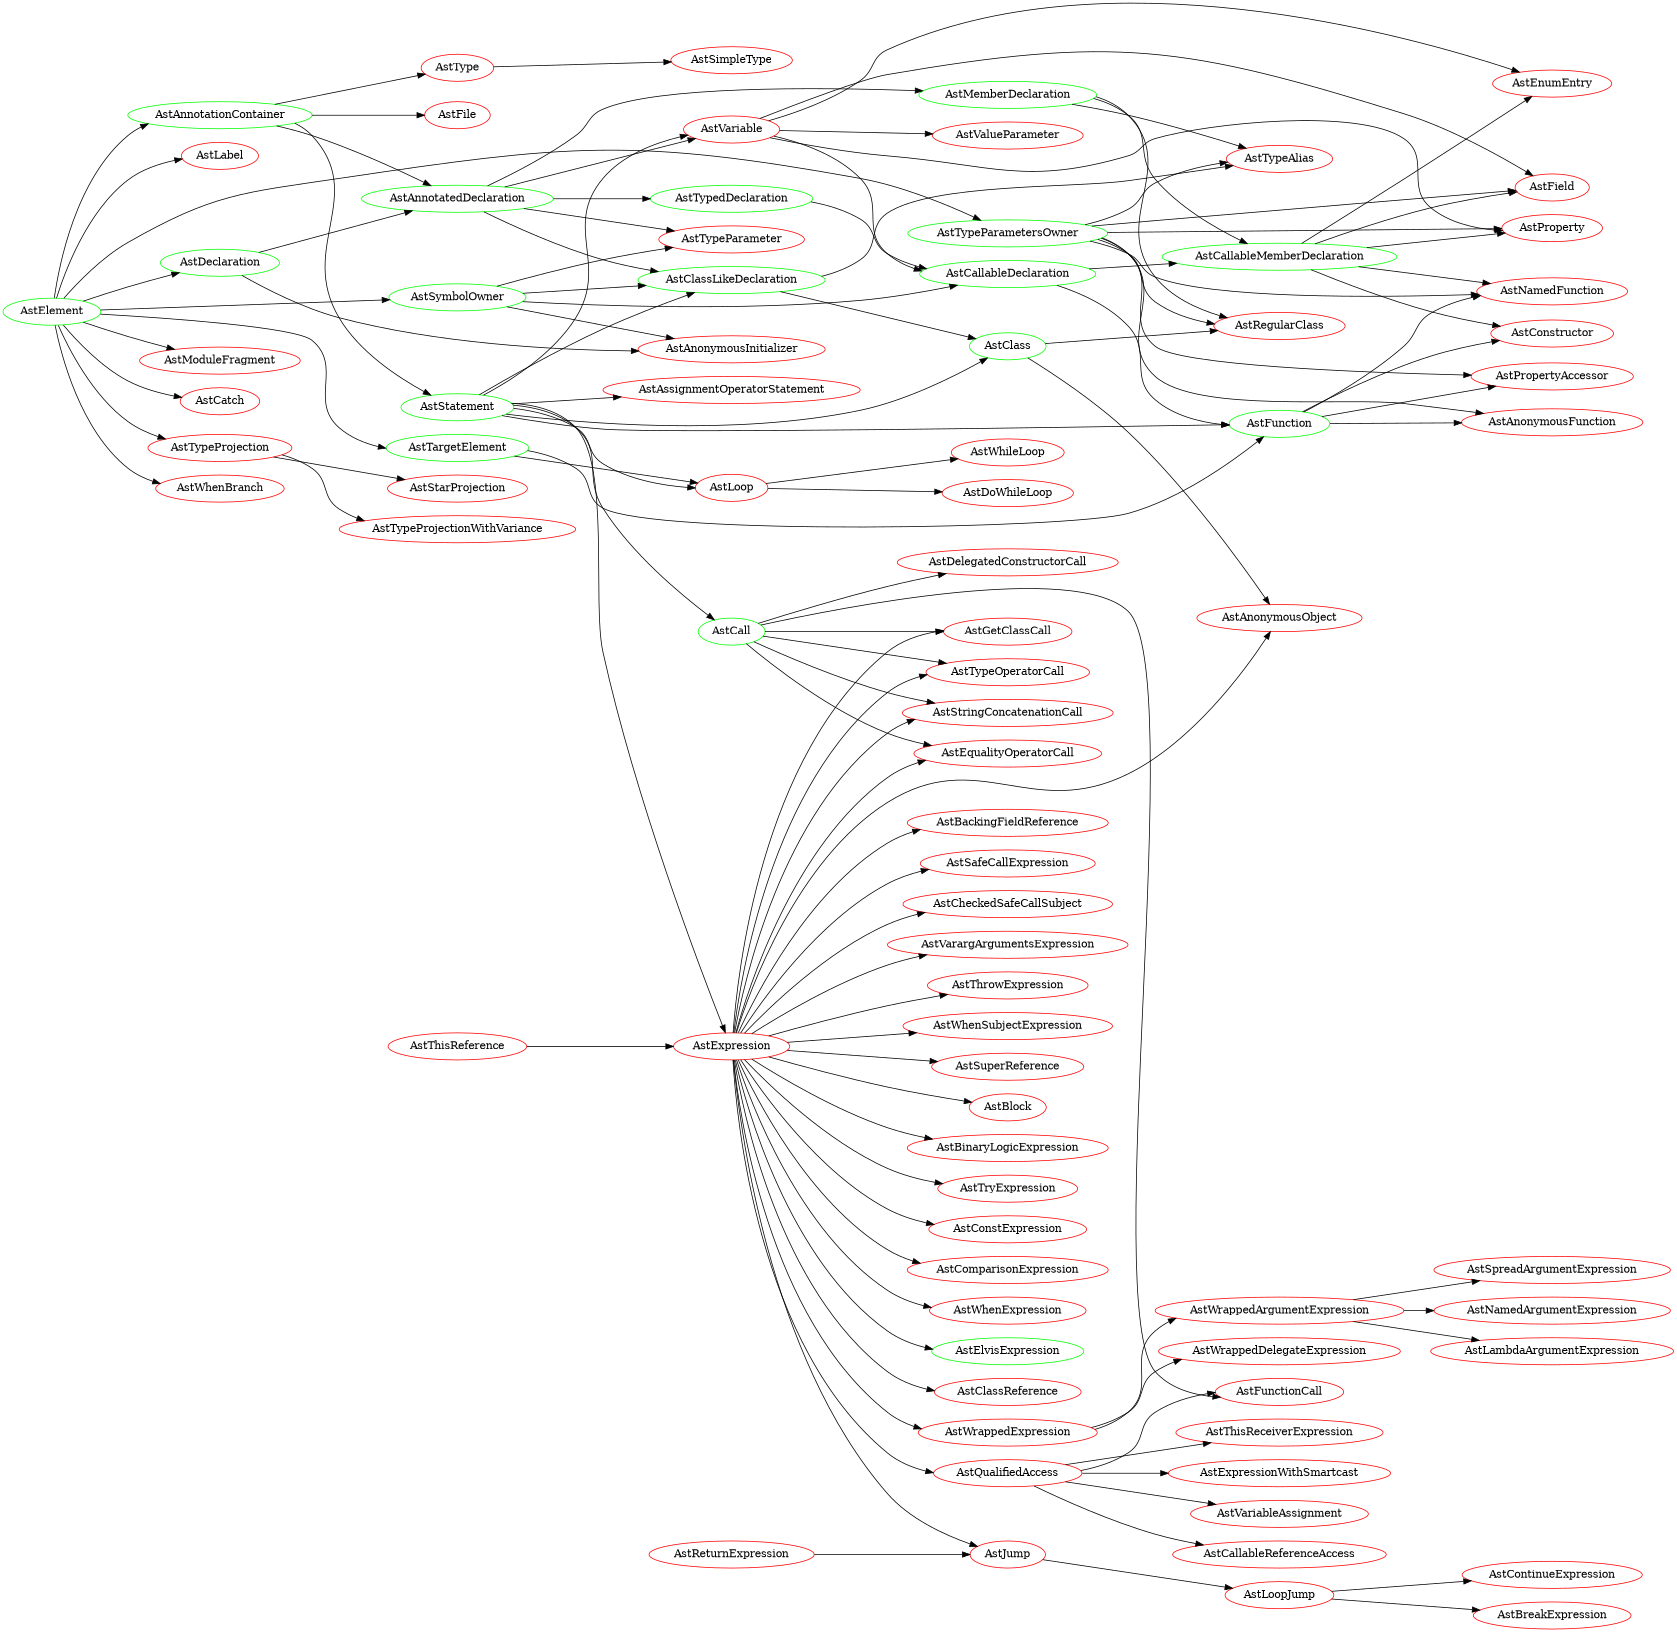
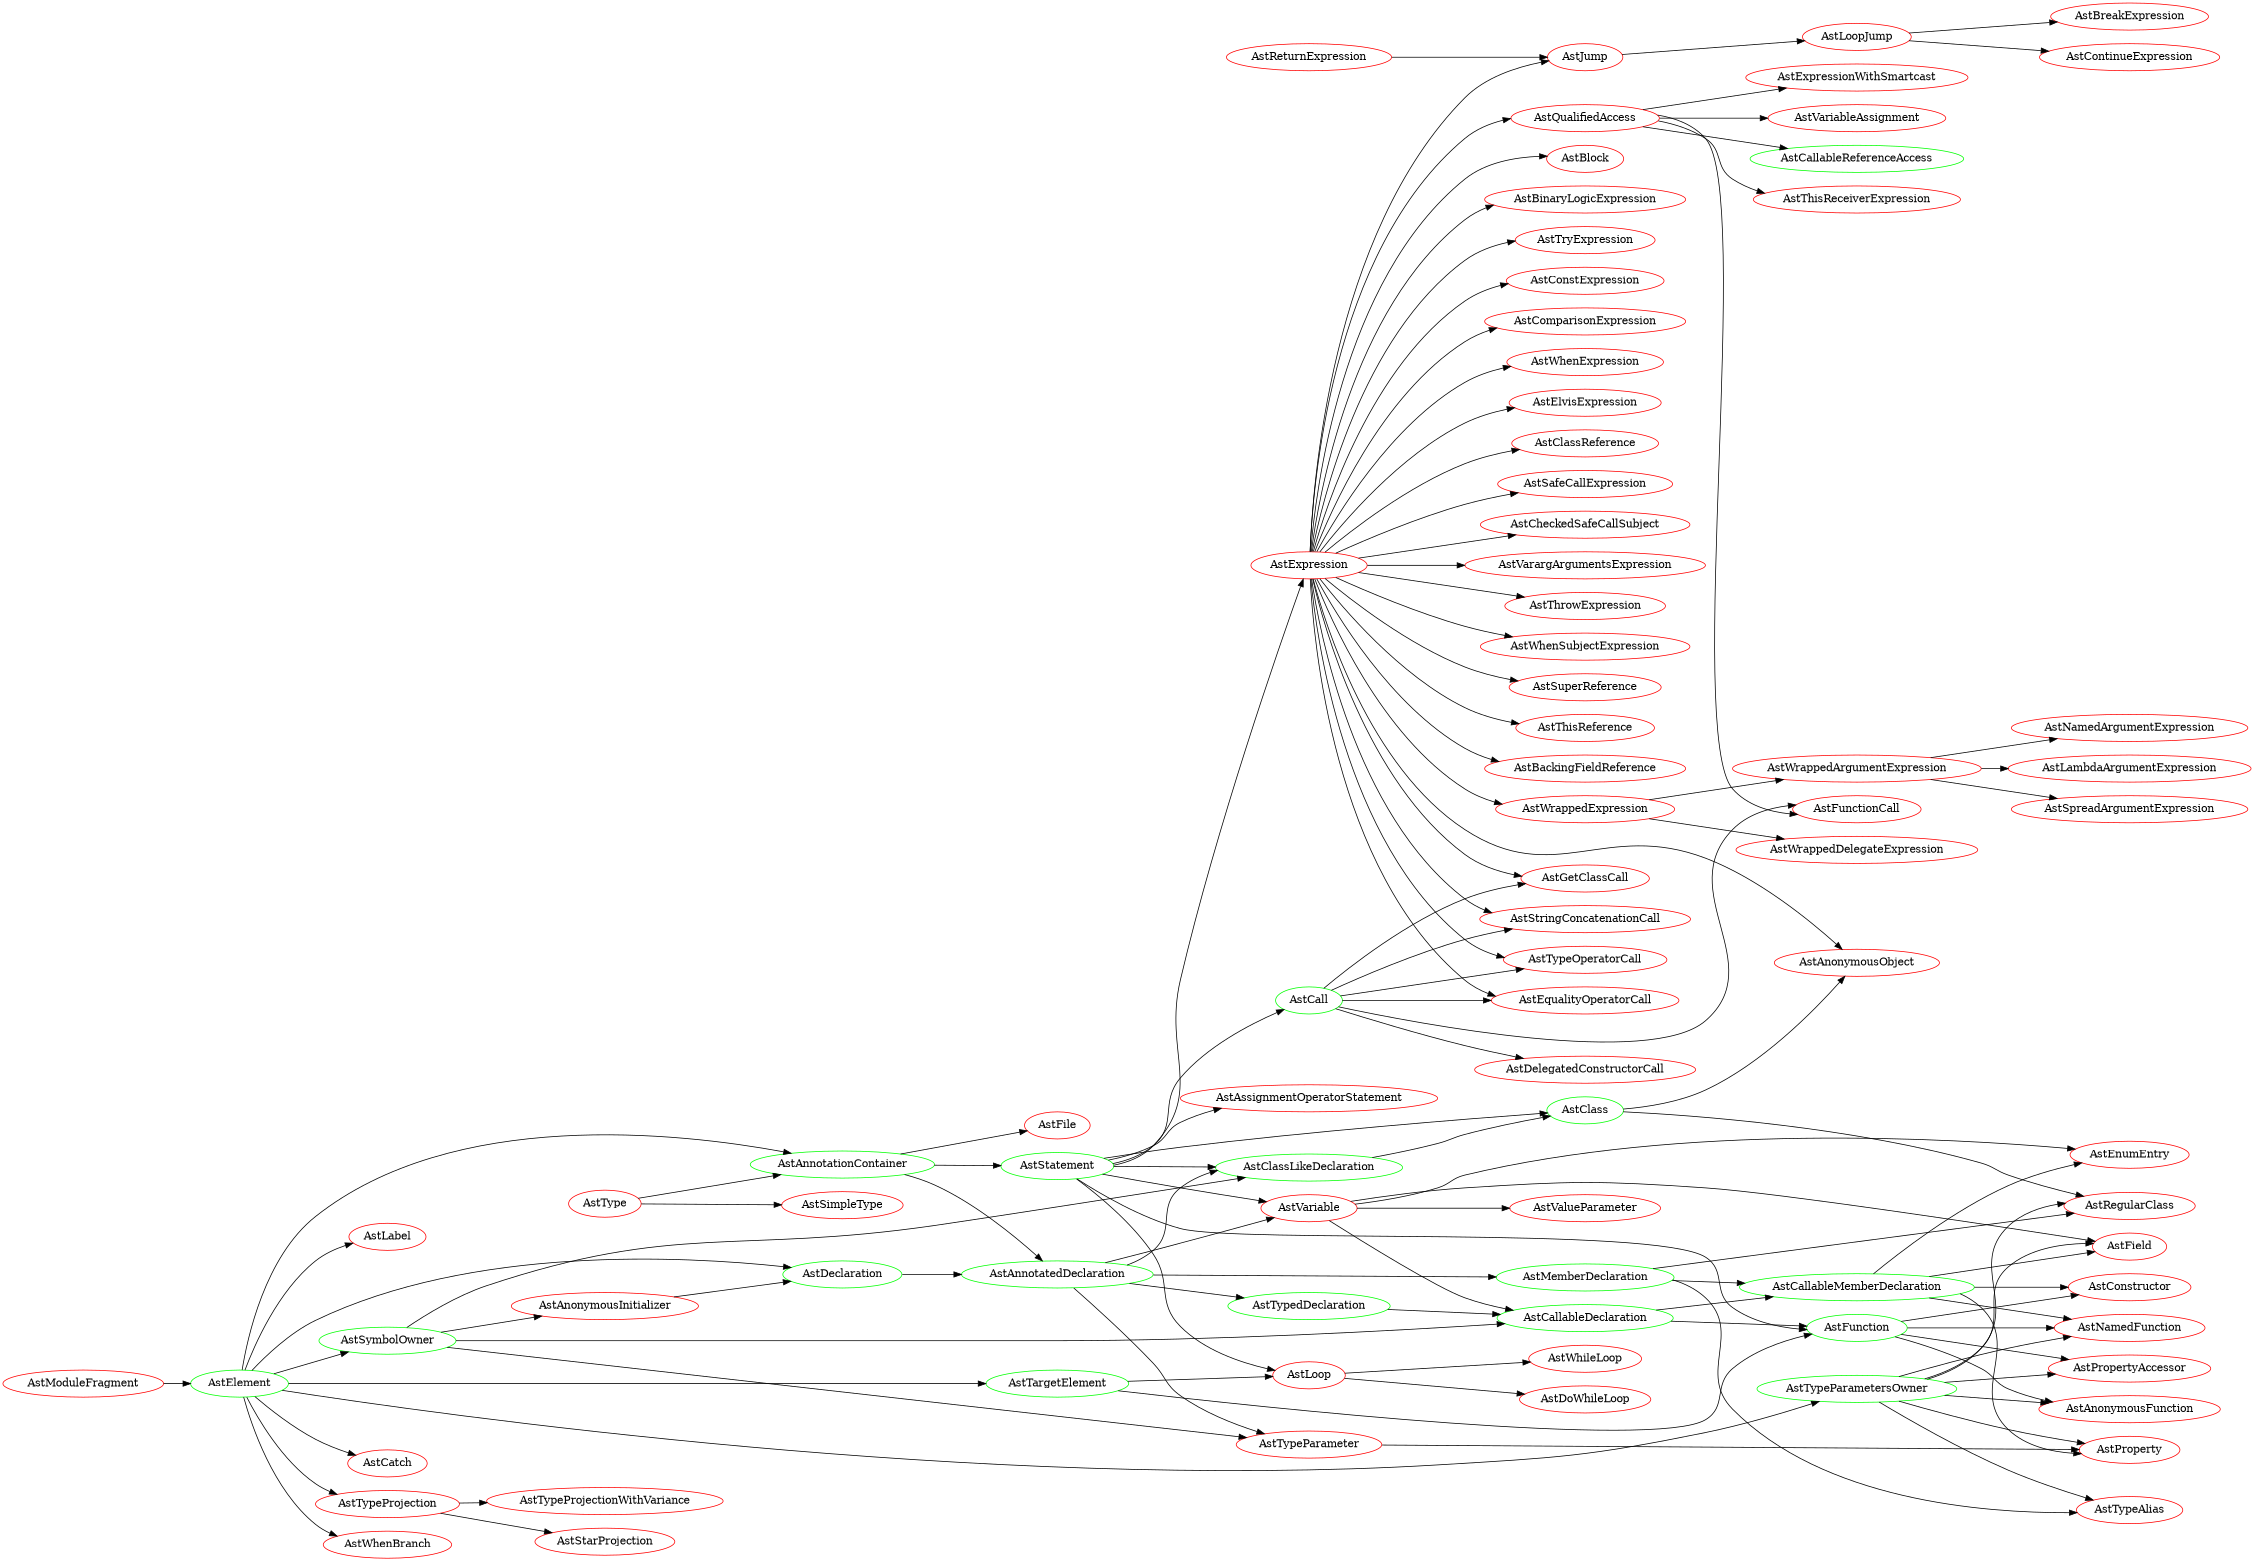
edge "AstAnnotationContainer" -> "AstType": reversed
edge "AstVariable" -> "AstProperty": now "AstTypeParameter" -> "AstProperty"
edge "AstClassLikeDeclaration" -> "AstTypeAlias": removed
edge "AstElement" -> "AstModuleFragment": reversed
edge "AstDeclaration" -> "AstAnonymousInitializer": reversed
edge "AstThisReference" -> "AstExpression": reversed
node "AstElvisExpression": color green -> red
node "AstCallableReferenceAccess": color red -> green
